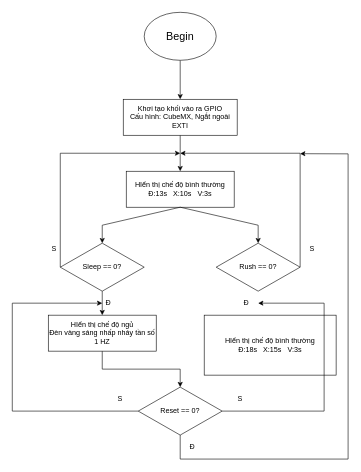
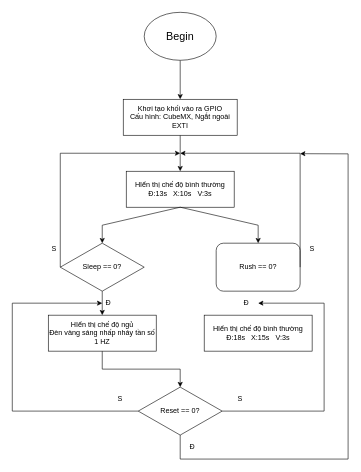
node "Rush == 0?": shape diamond -> rounded rectangle
node "HIển thị chế độ bình thường Đ:18s X:15s V:3s": size 132x60 -> 108x36
